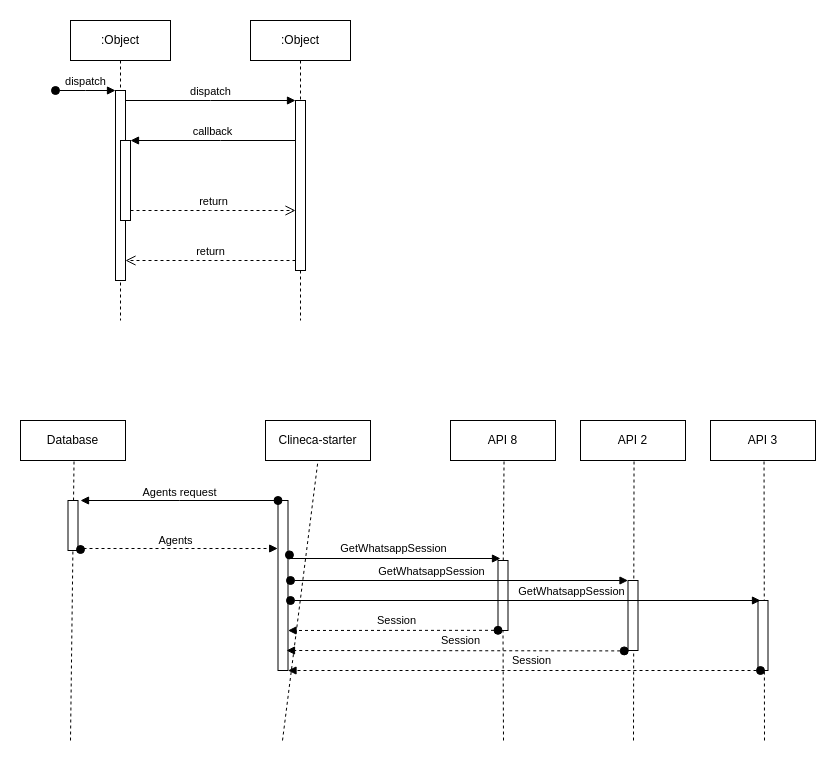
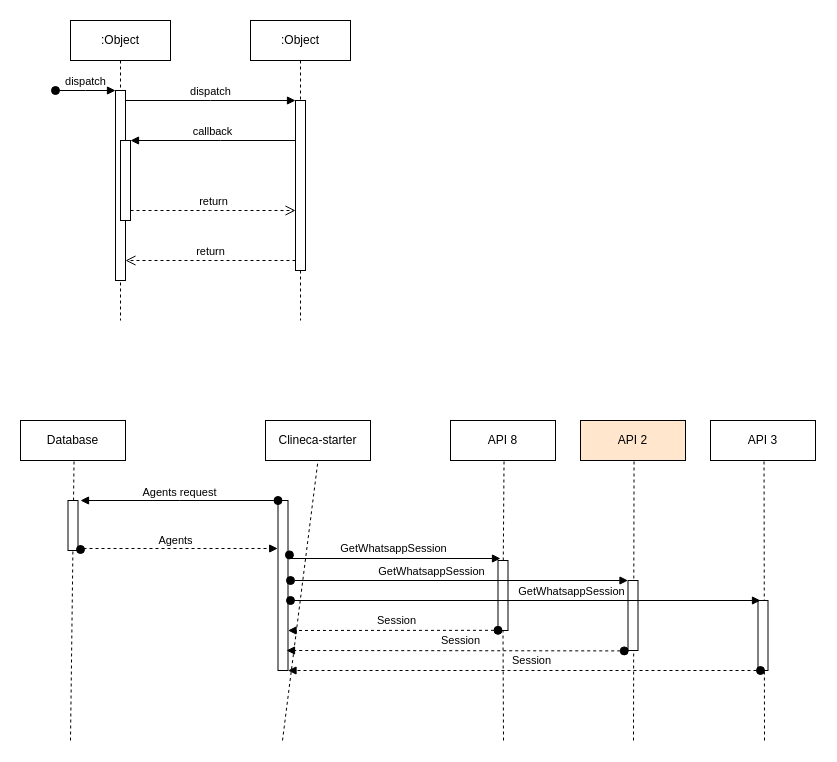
node "API 2": fillcolor #ffffff -> #ffe6cc
